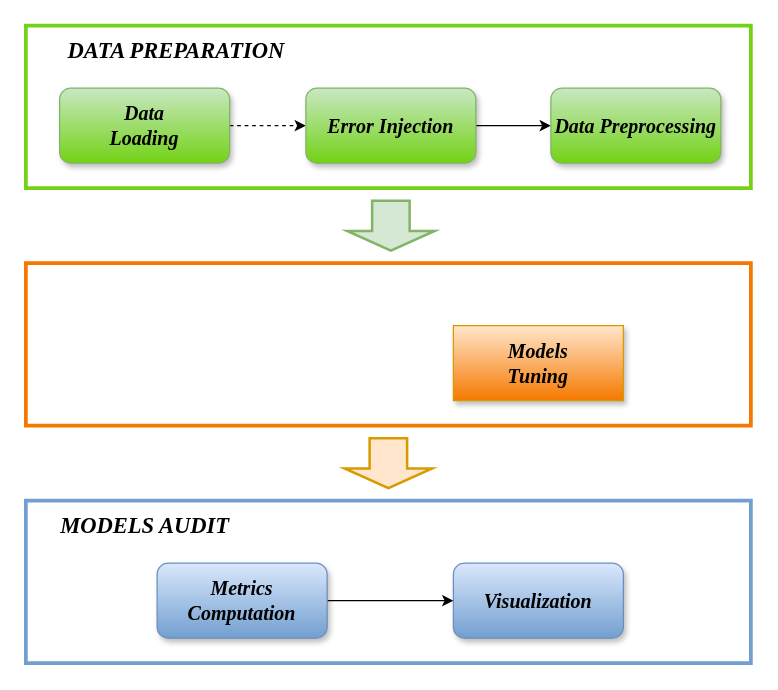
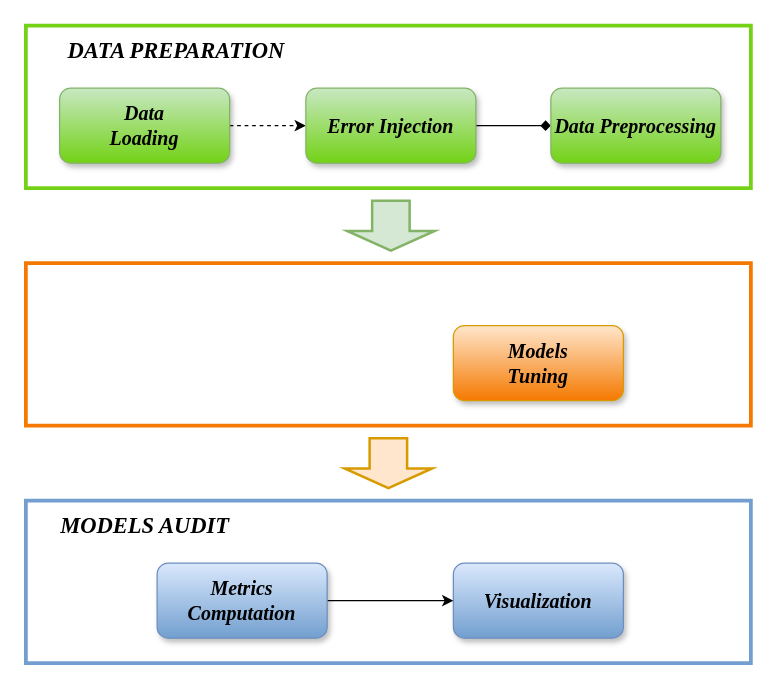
edge "Error Injection" -> "Data Preprocessing": arrowhead classic -> diamond
node "Models Tuning": shape rectangle -> rounded rectangle
